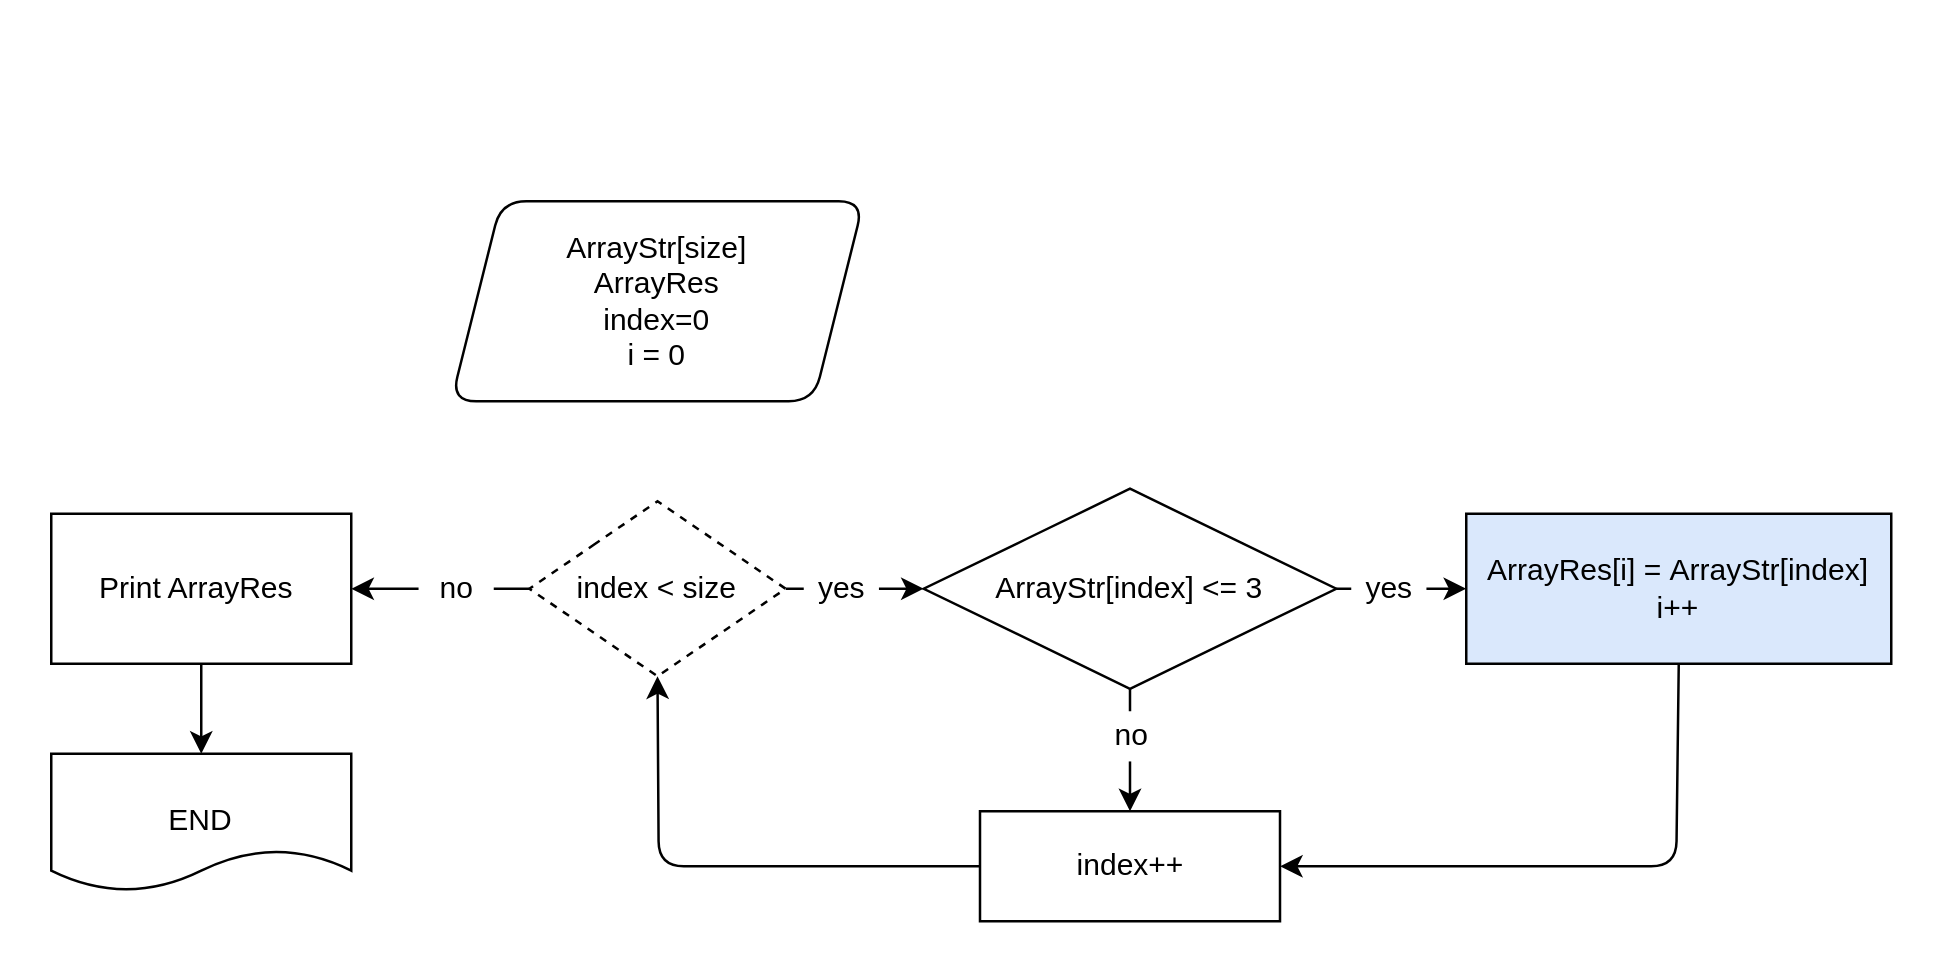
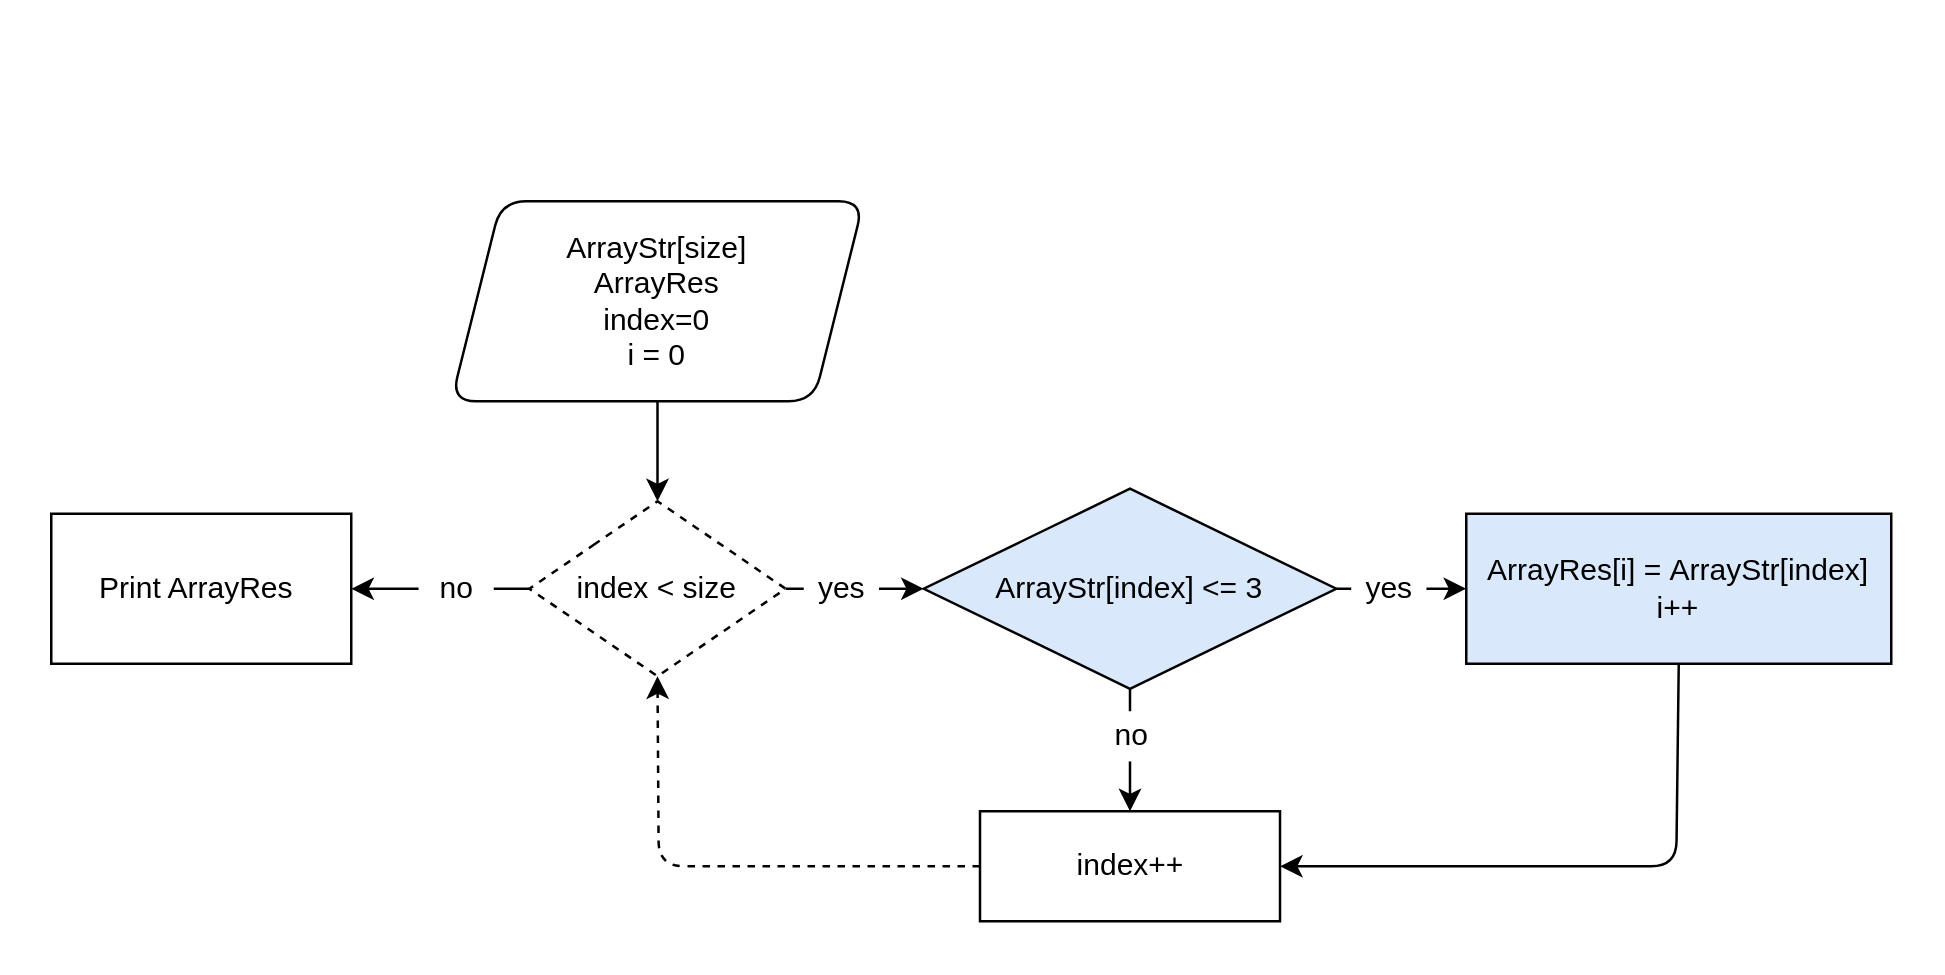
edge "ArrayStr[size] ArrayRes index=0 i = 0" -> "index < size": added
node "ArrayStr[index] <= 3": fillcolor #ffffff -> #dae8fc
edge "Print ArrayRes" -> "END": removed
node "END": removed
edge "index++" -> "index < size": style solid -> dashed
